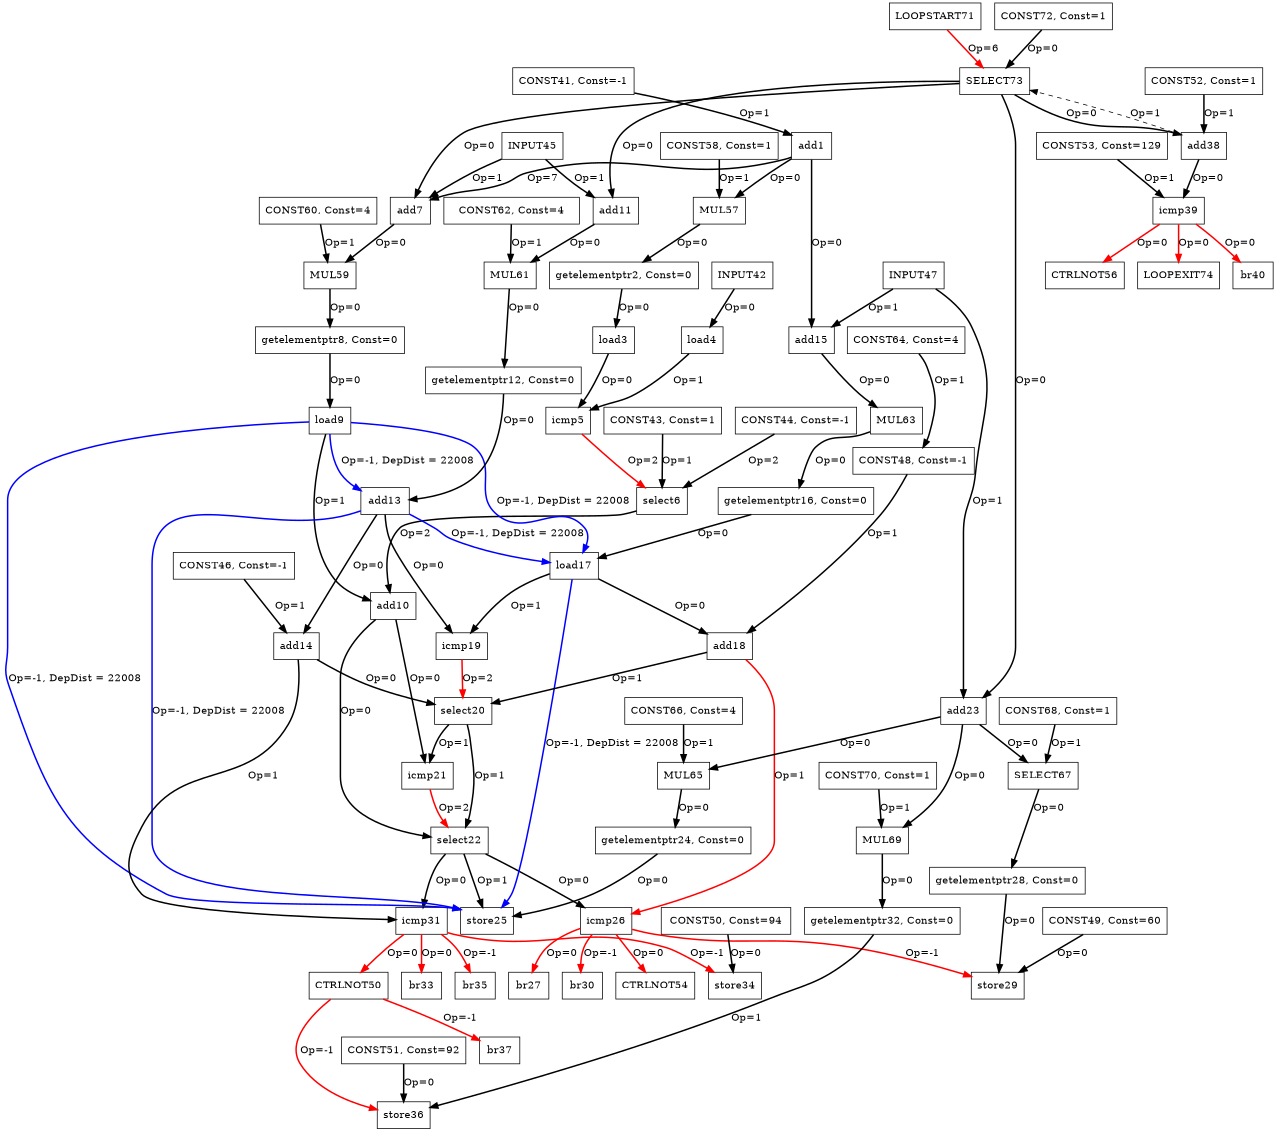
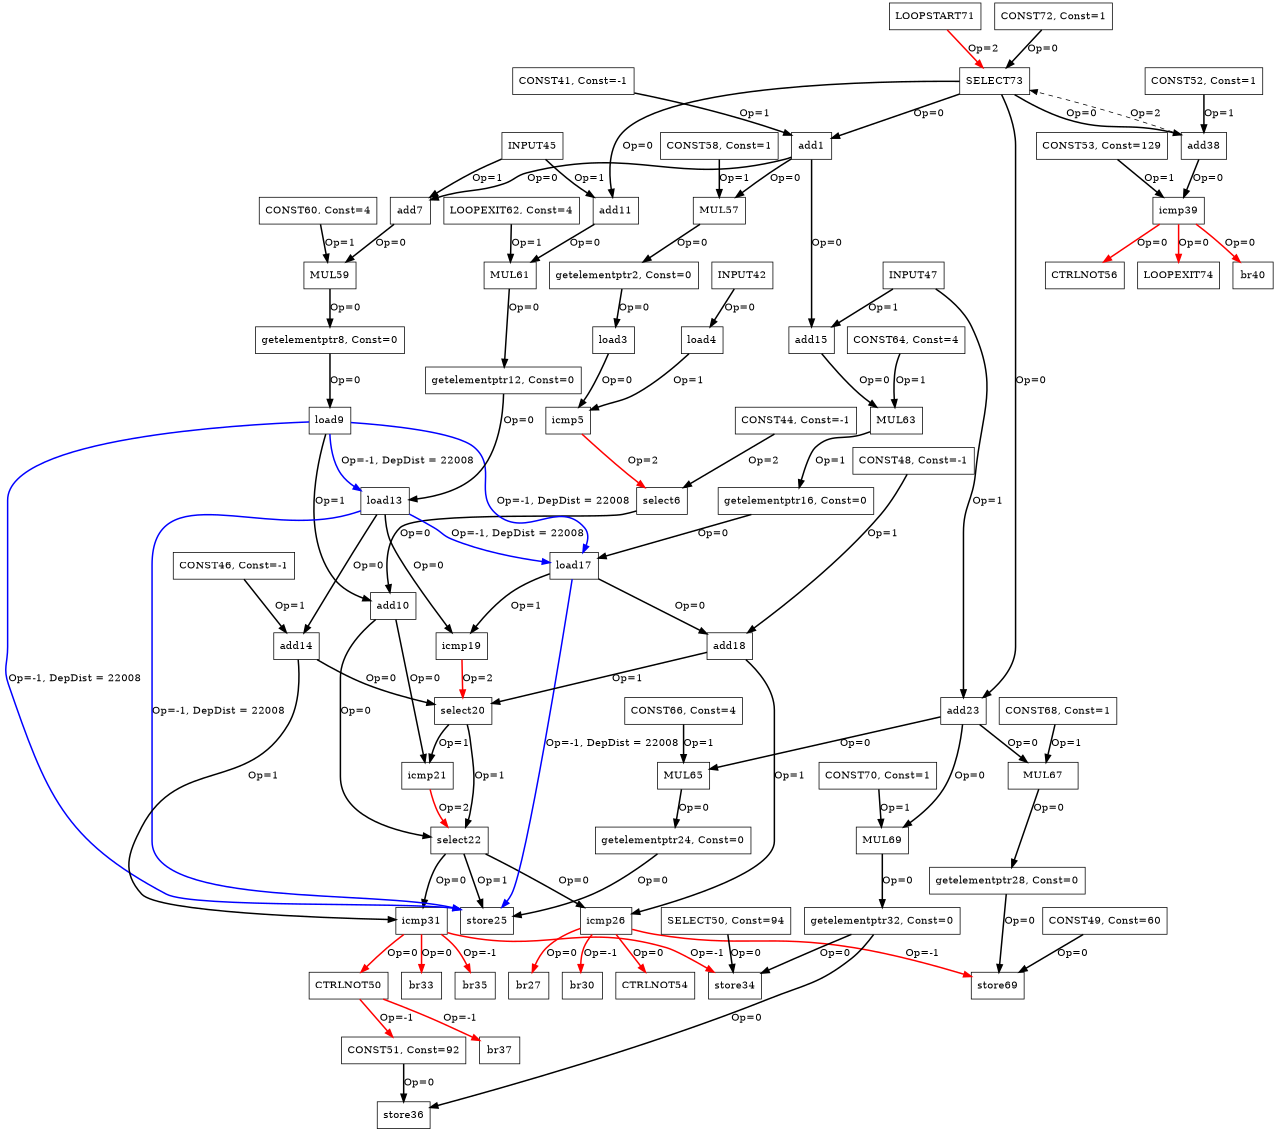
edge "LOOPSTART71" -> "SELECT73": label "Op=6" -> "Op=2"
edge "SELECT73" -> "add7": now "SELECT73" -> "add1"
edge "add38" -> "SELECT73": label "Op=1" -> "Op=2"
edge "add1" -> "add7": label "Op=7" -> "Op=0"
node "CONST62, Const=4": label "CONST62, Const=4" -> "LOOPEXIT62, Const=4"
edge "CONST64, Const=4" -> "CONST48, Const=-1": now "CONST64, Const=4" -> "MUL63"
node "CONST43, Const=1": removed
edge "MUL63" -> "getelementptr16, Const=0": label "Op=0" -> "Op=1"
node "add13": label "add13" -> "load13"
edge "select6" -> "add10": label "Op=2" -> "Op=0"
node "SELECT67": label "SELECT67" -> "MUL67"
edge "add18" -> "icmp26": color red -> black
node "CONST50, Const=94": label "CONST50, Const=94" -> "SELECT50, Const=94"
edge "getelementptr32, Const=0" -> "store34": added, label "Op=0"
node "store29": label "store29" -> "store69"
edge "getelementptr32, Const=0" -> "store36": label "Op=1" -> "Op=0"
edge "CTRLNOT50" -> "store36": now "CTRLNOT50" -> "CONST51, Const=92"
